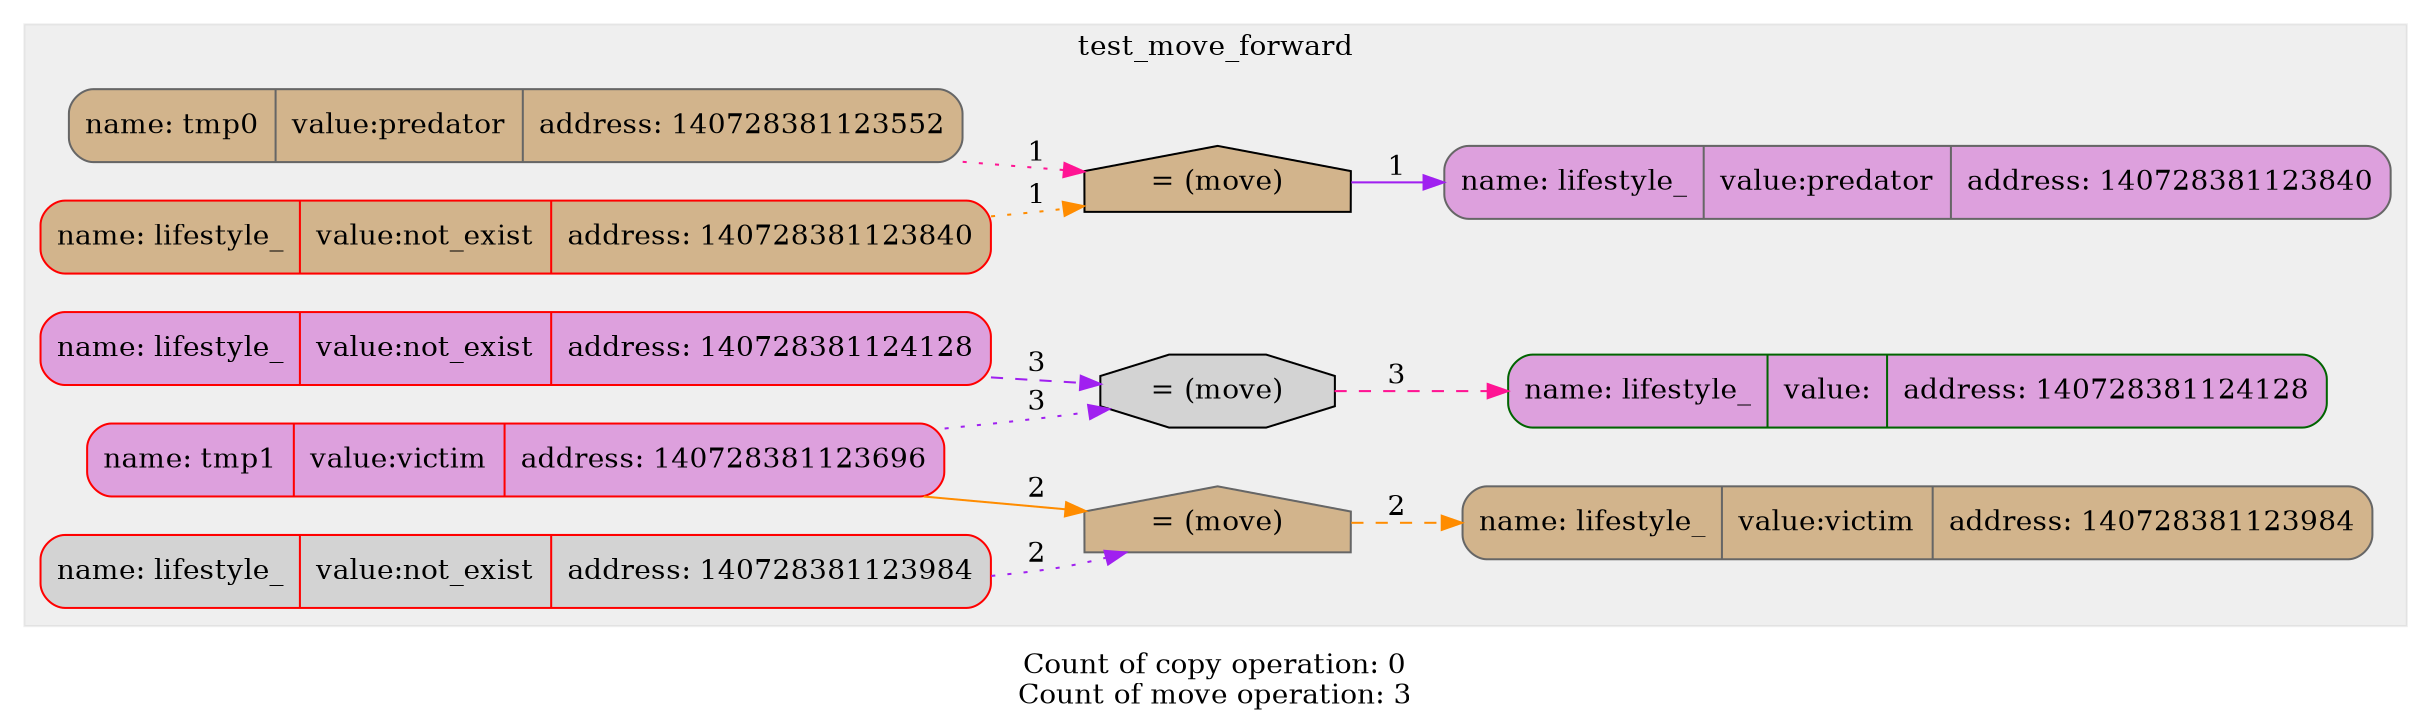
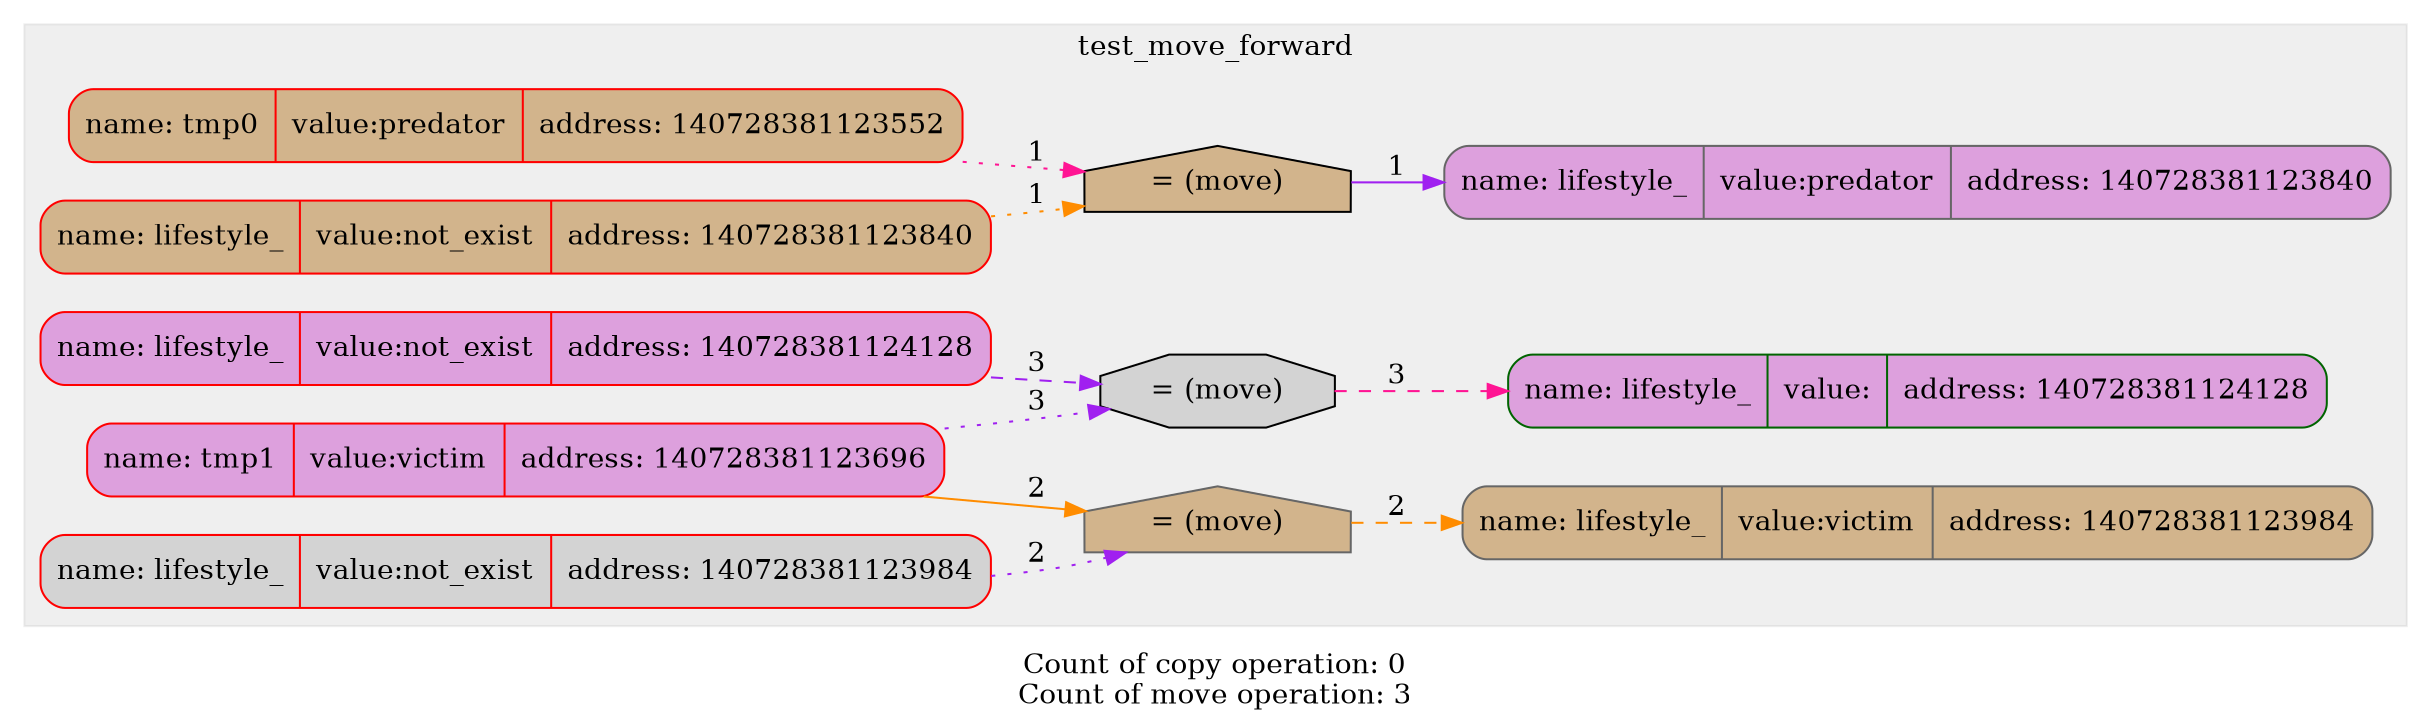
node "name: tmp0": color gray40 -> red
